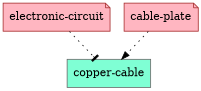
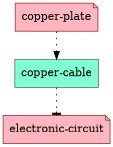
node "cable-plate": label "cable-plate" -> "copper-plate"
edge "electronic-circuit" -> "copper-cable": reversed
